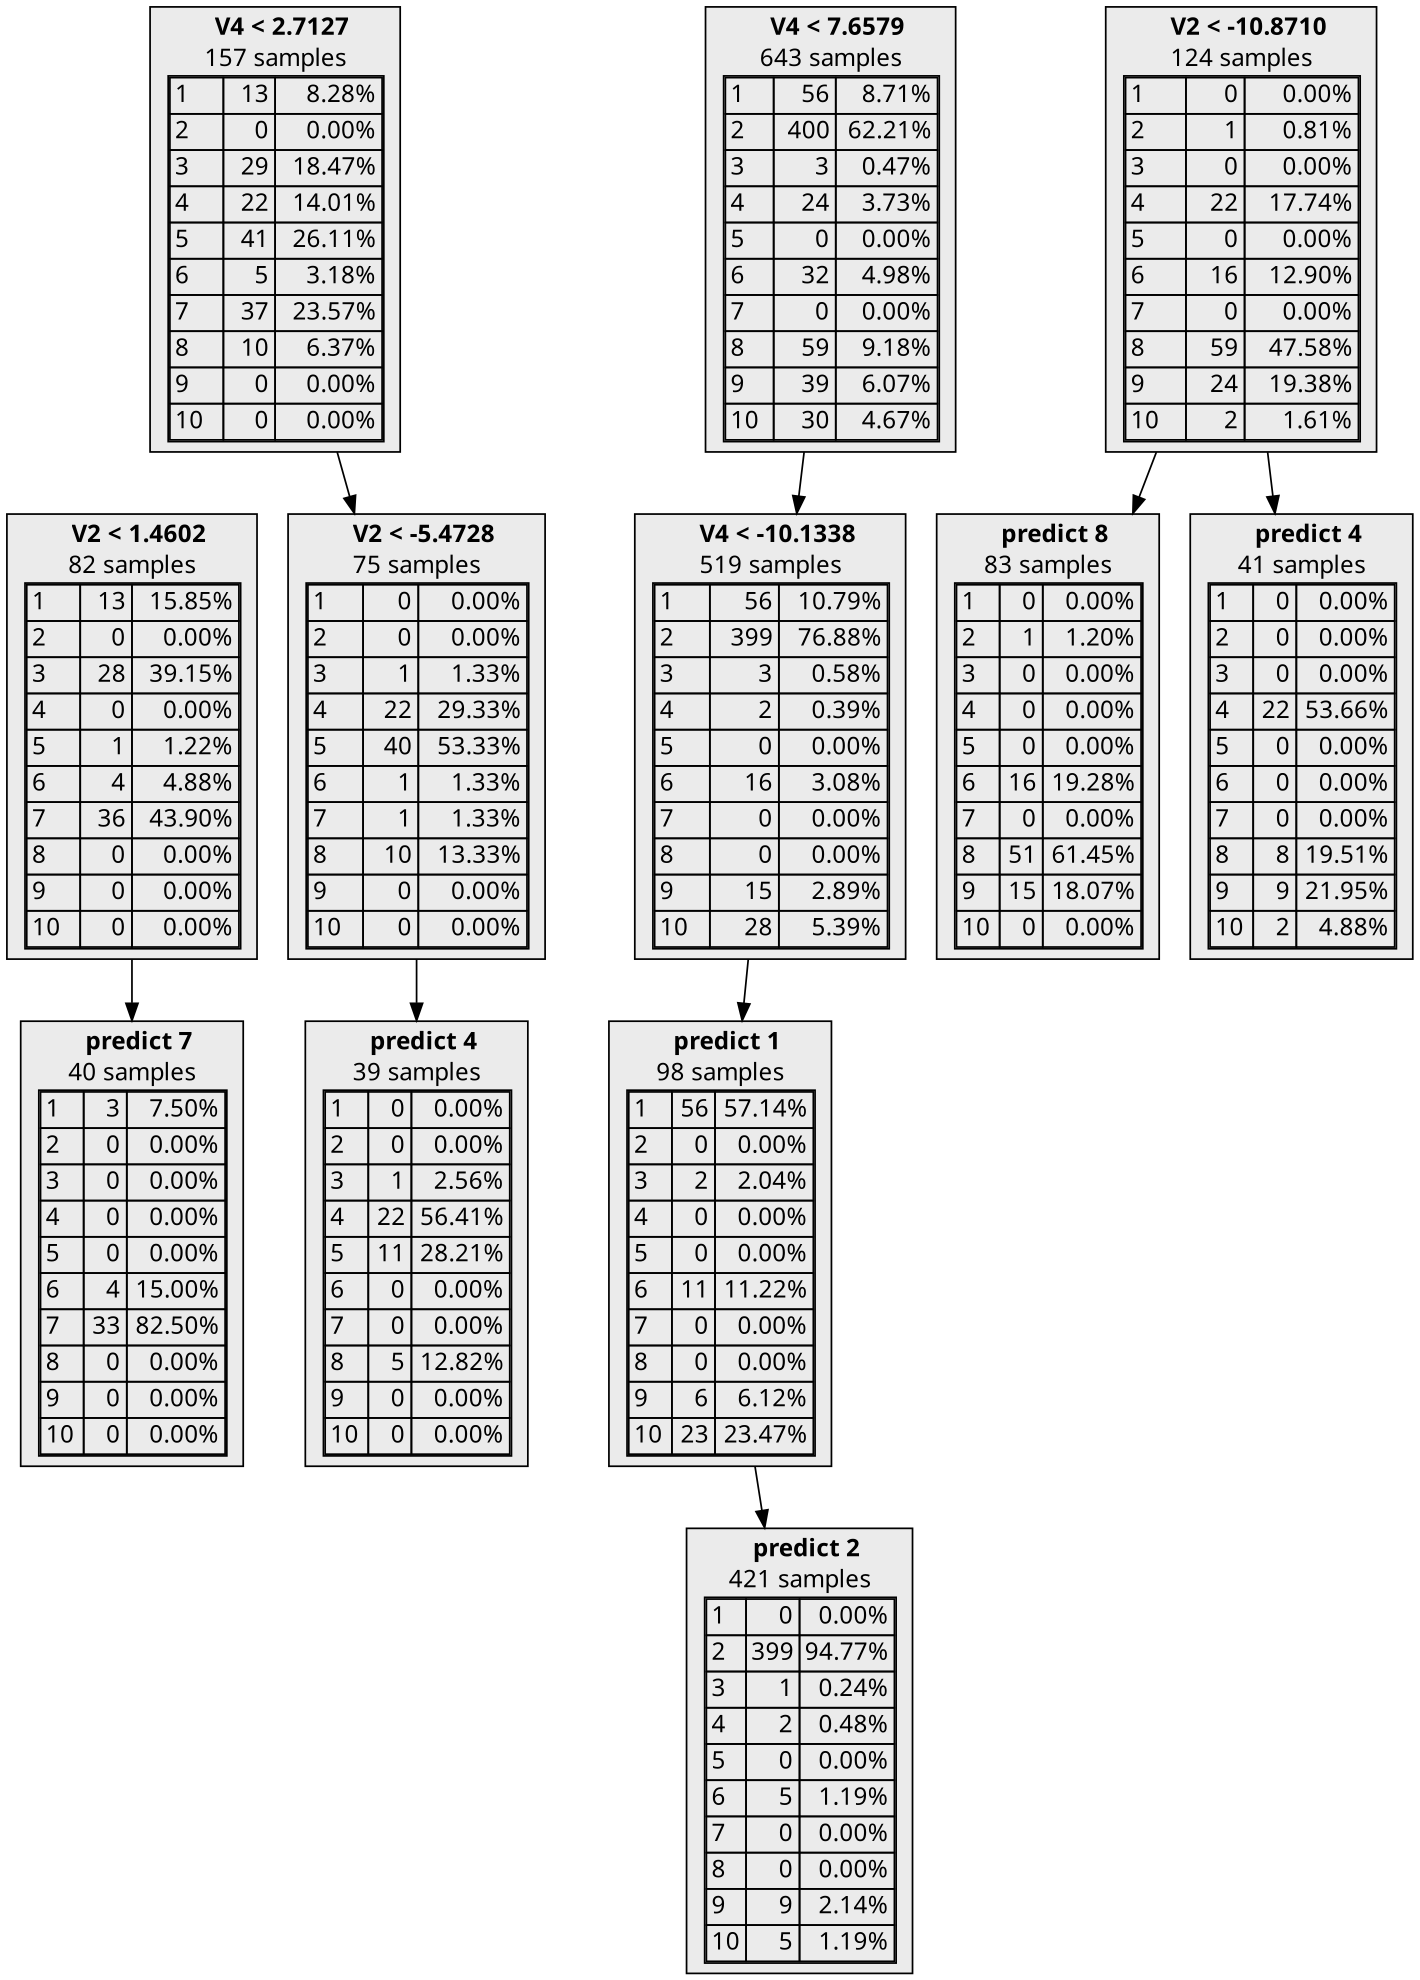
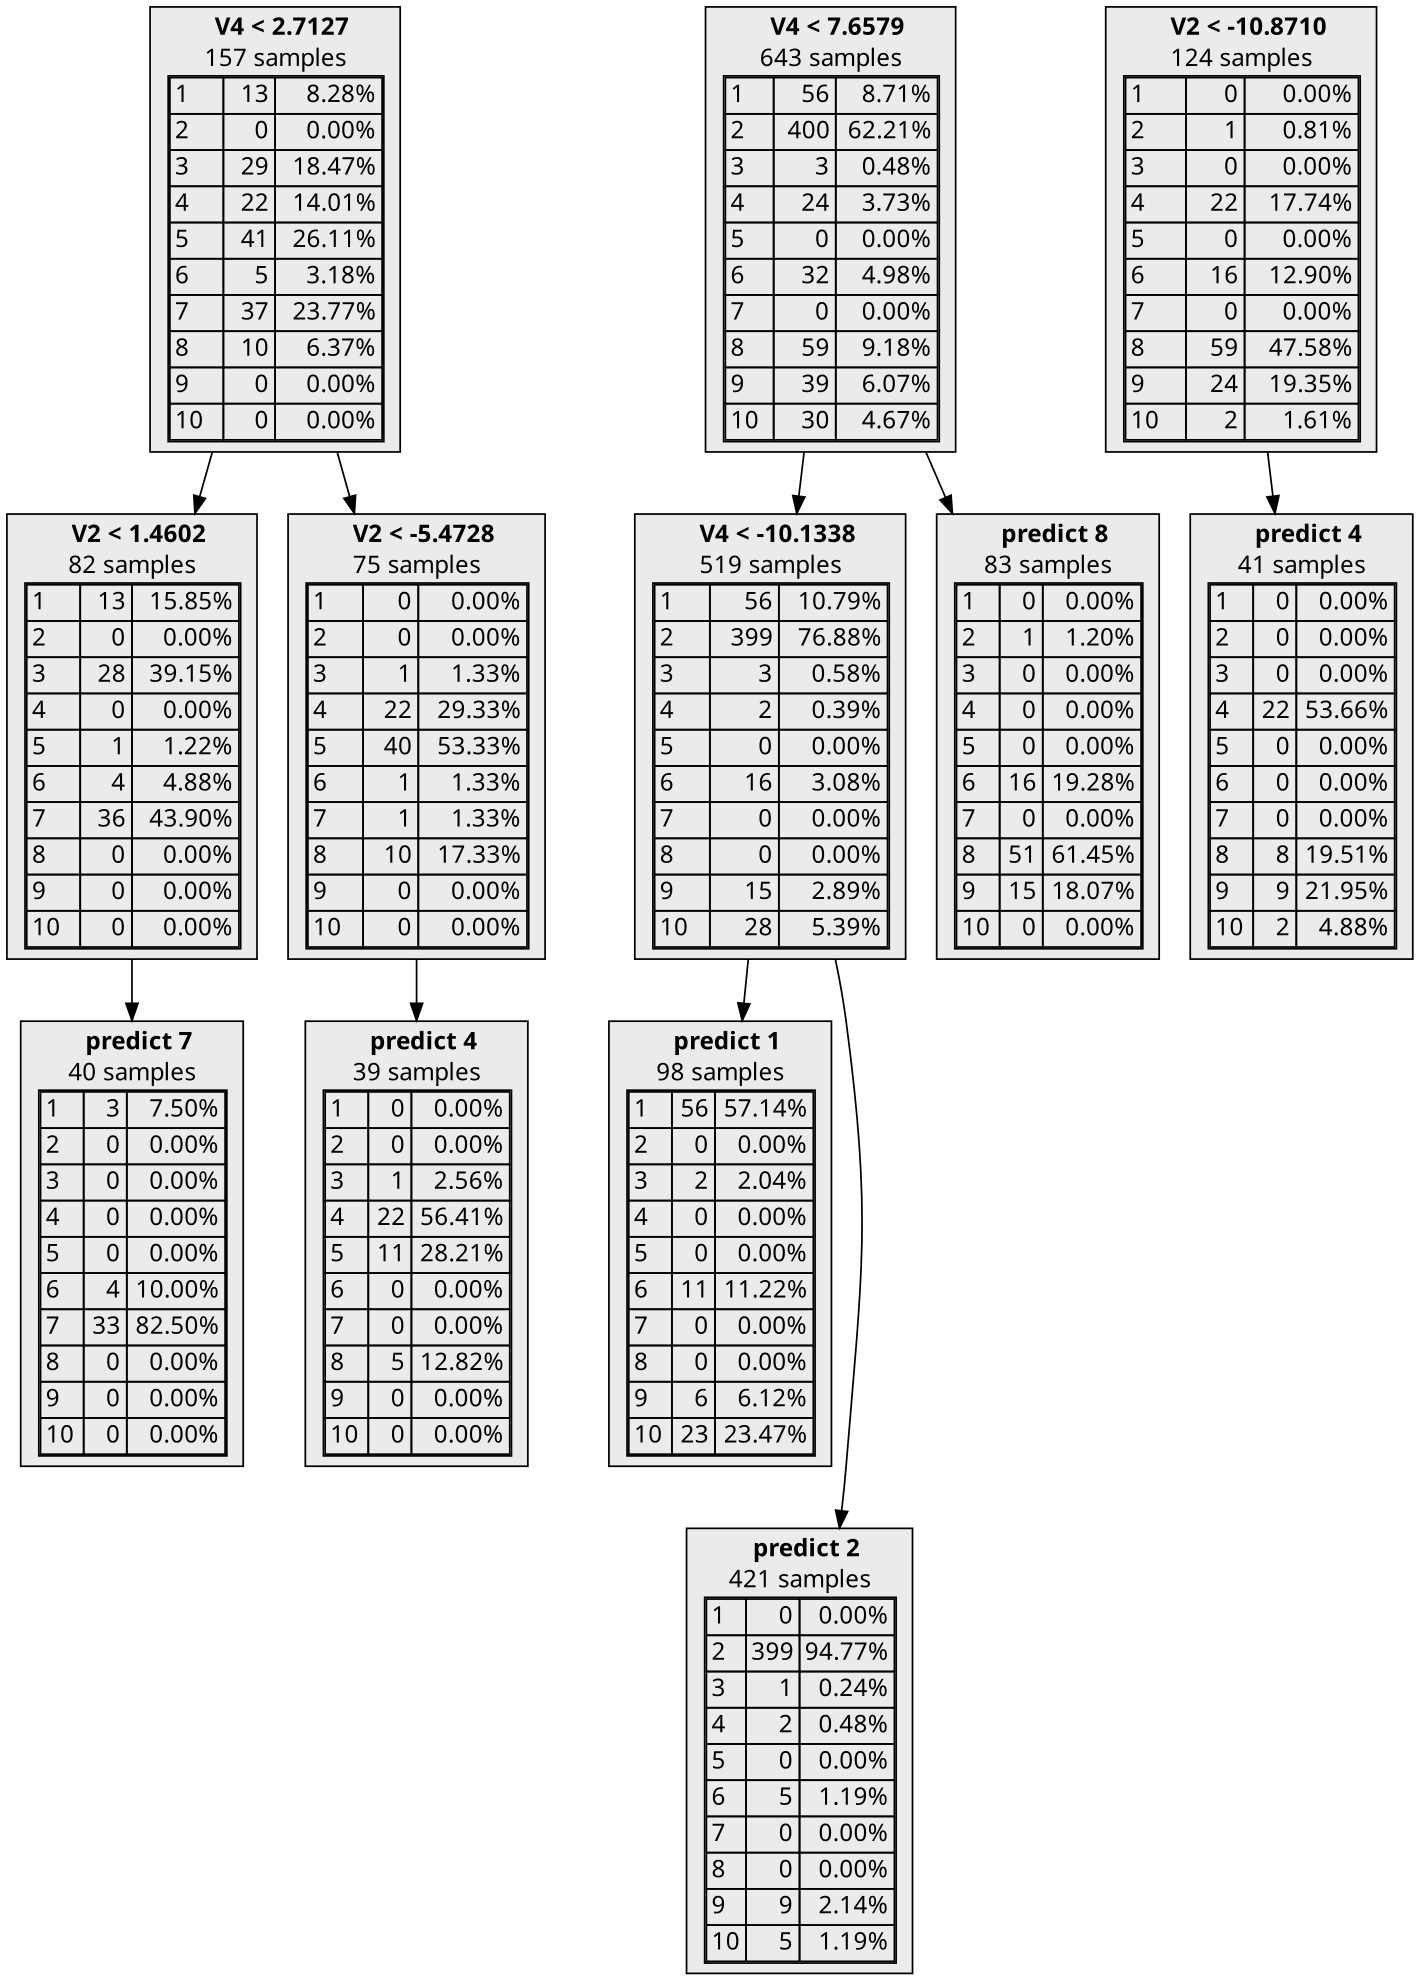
node "V4 < 7.6579": text "0.47%" -> "0.48%"
node "V4 < 2.7127": text "23.57%" -> "23.77%"
node "V2 < -10.8710": text "19.38%" -> "19.35%"
edge "V4 < 2.7127" -> "V2 < 1.4602": added
edge "V2 < -10.8710" -> "predict 8": now "V4 < 7.6579" -> "predict 8"
node "V2 < -5.4728": text "13.33%" -> "17.33%"
node "predict 7": text "15.00%" -> "10.00%"
edge "predict 1" -> "predict 2": now "V4 < -10.1338" -> "predict 2"
